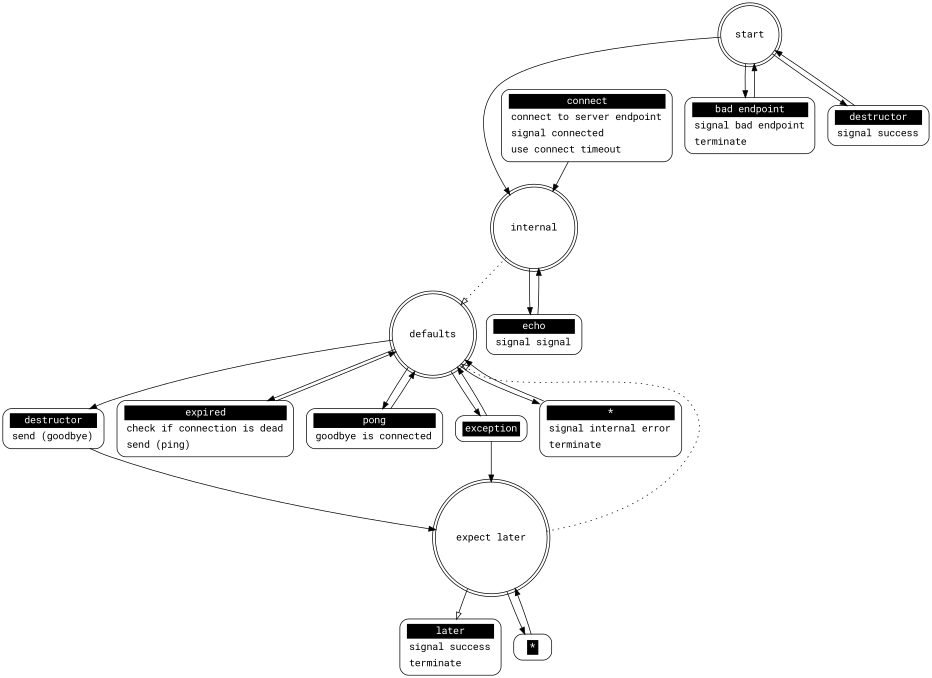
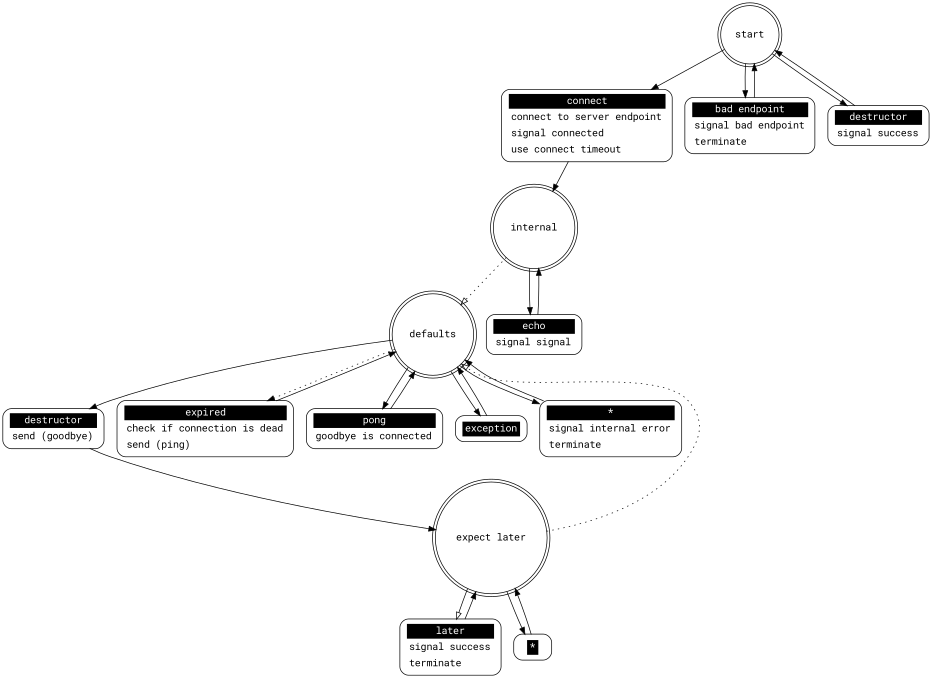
edge "start" -> "internal": now "start" -> "connect"
edge "defaults" -> "expired": style solid -> dotted
edge "exception" -> "expect later": now "later" -> "expect later"
